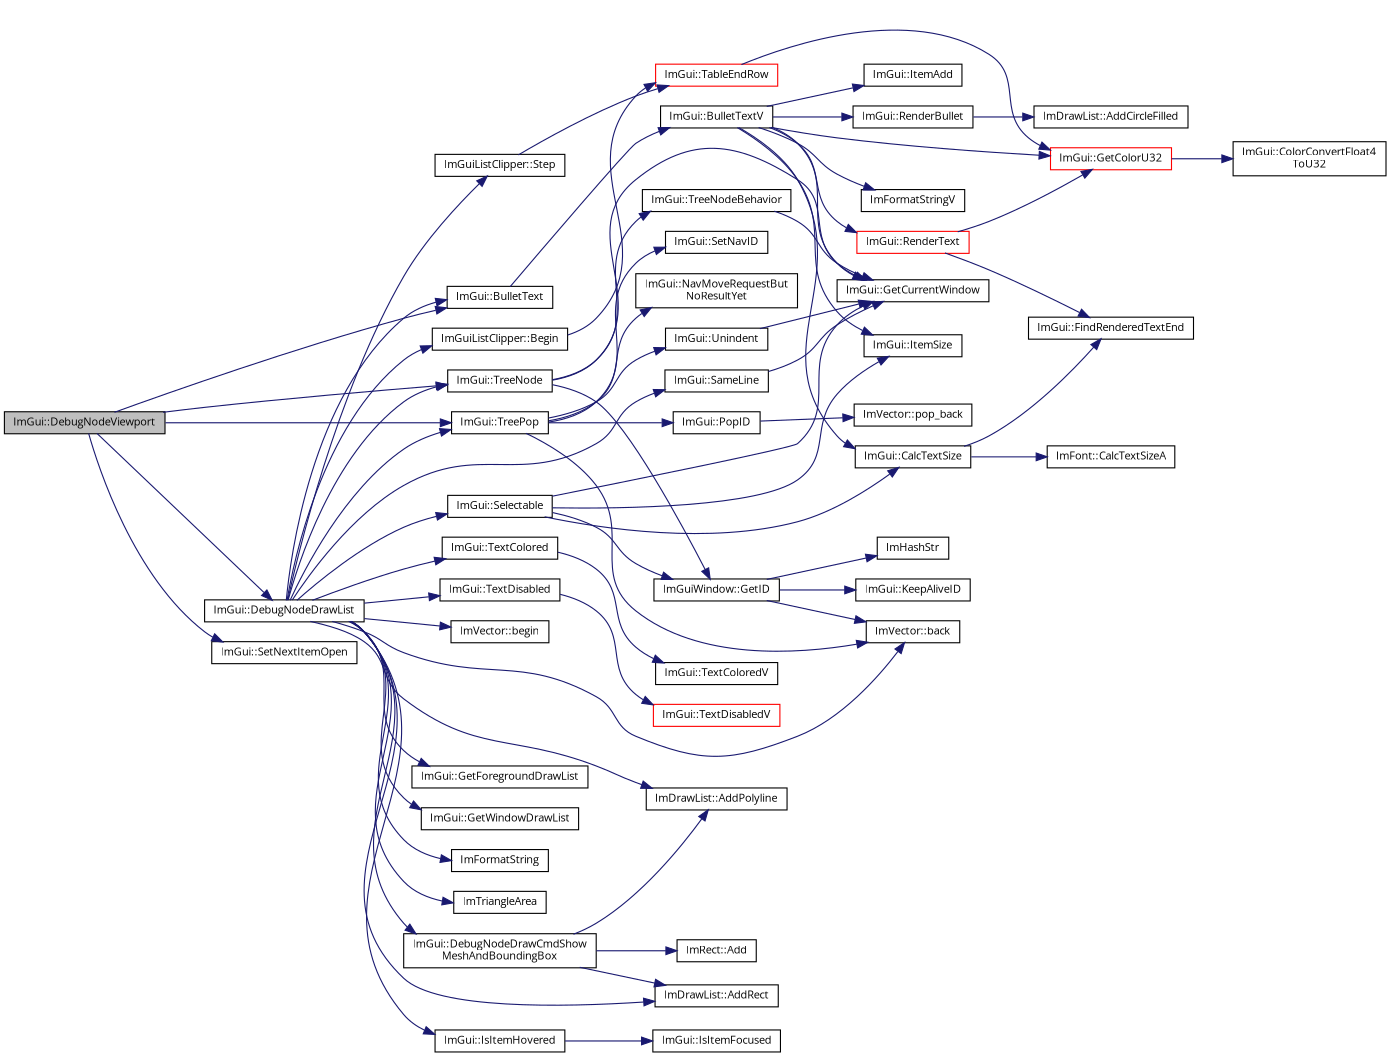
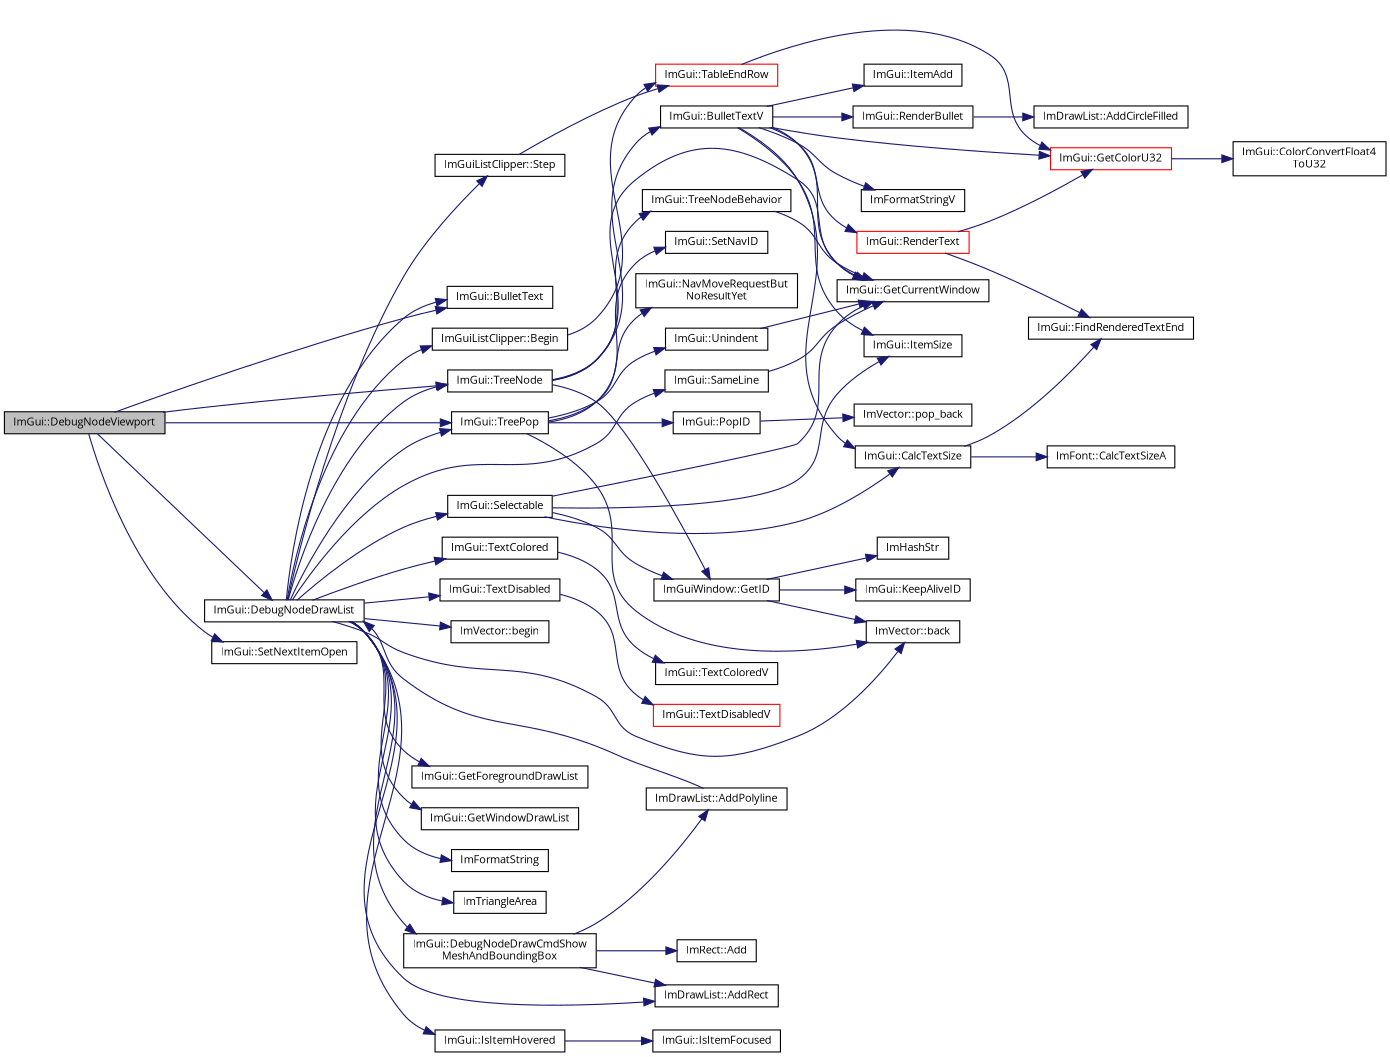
edge "ImGui::BulletText" -> "ImGui::BulletTextV": now "ImGui::TreeNode" -> "ImGui::BulletTextV"
edge "ImGui::DebugNodeDrawList" -> "ImDrawList::AddPolyline": reversed
